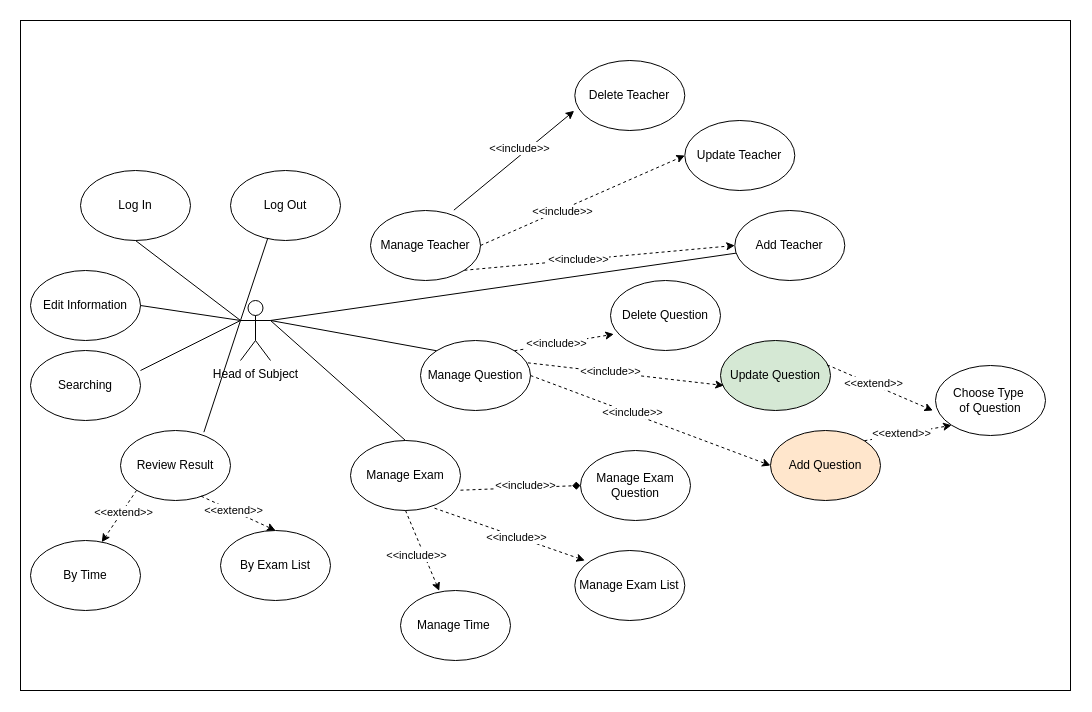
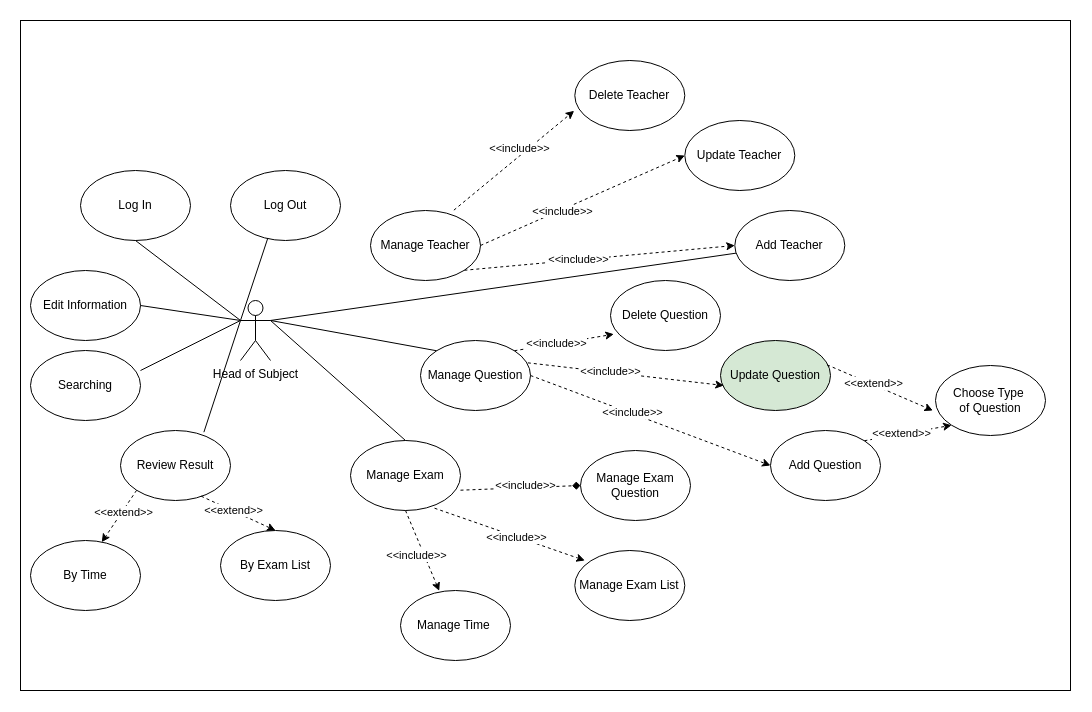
edge "Manage Teacher" -> "Delete Teacher": style solid -> dashed
node "Add Question": fillcolor #ffe6cc -> #ffffff
